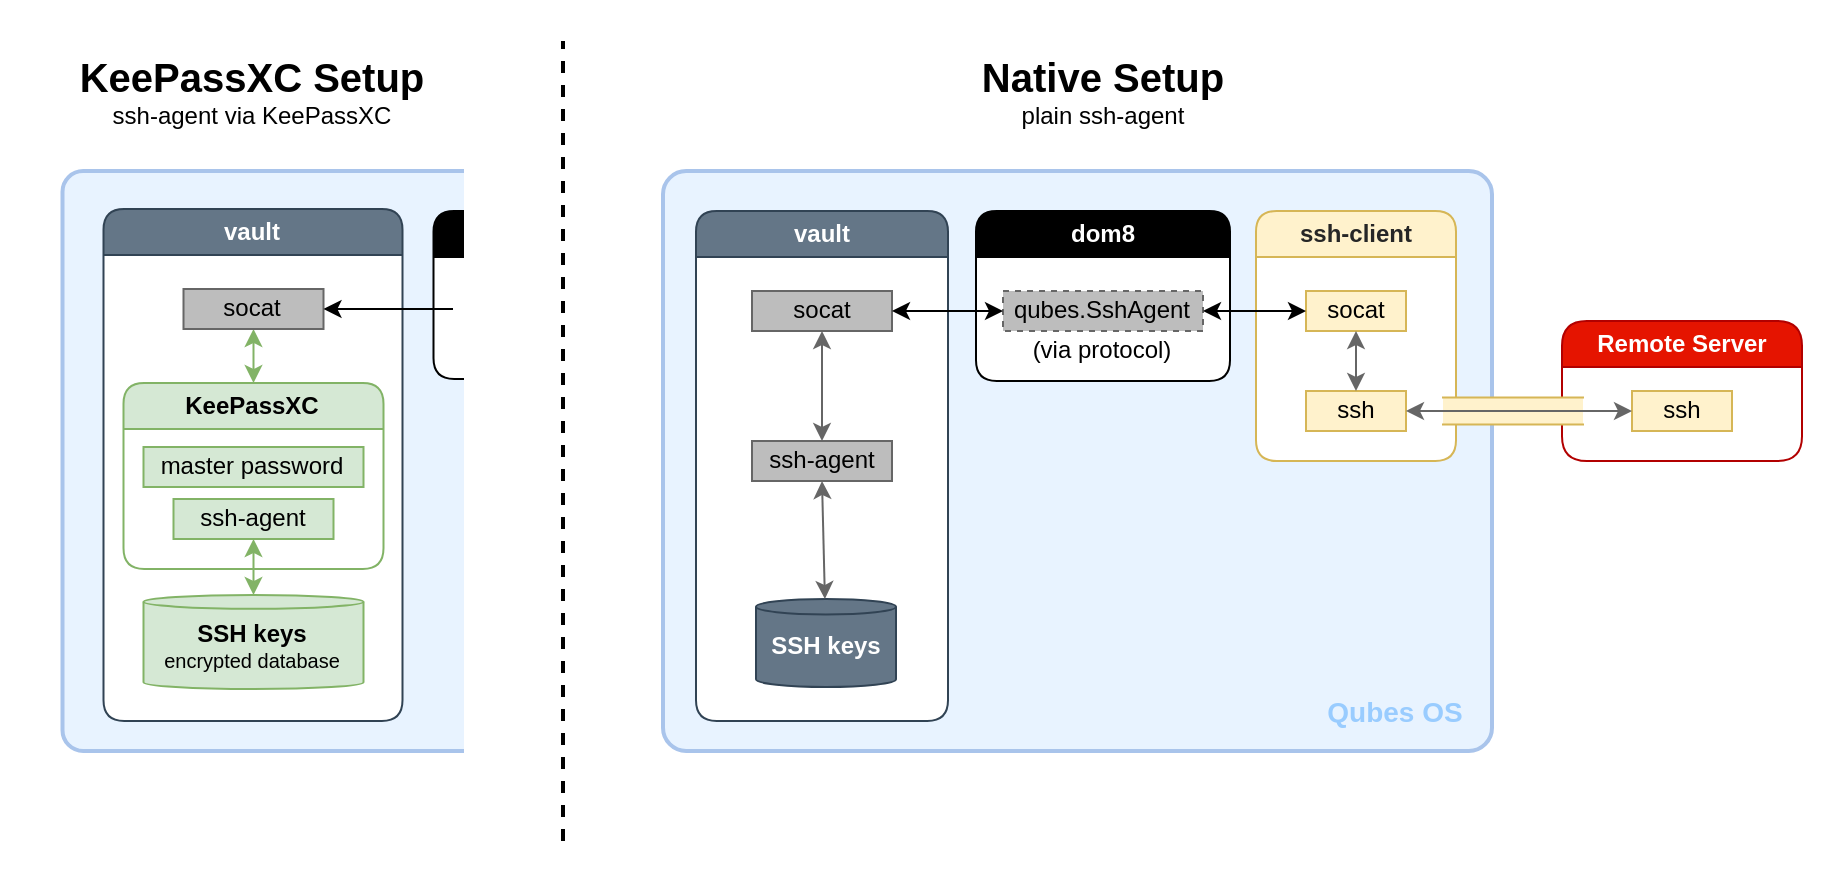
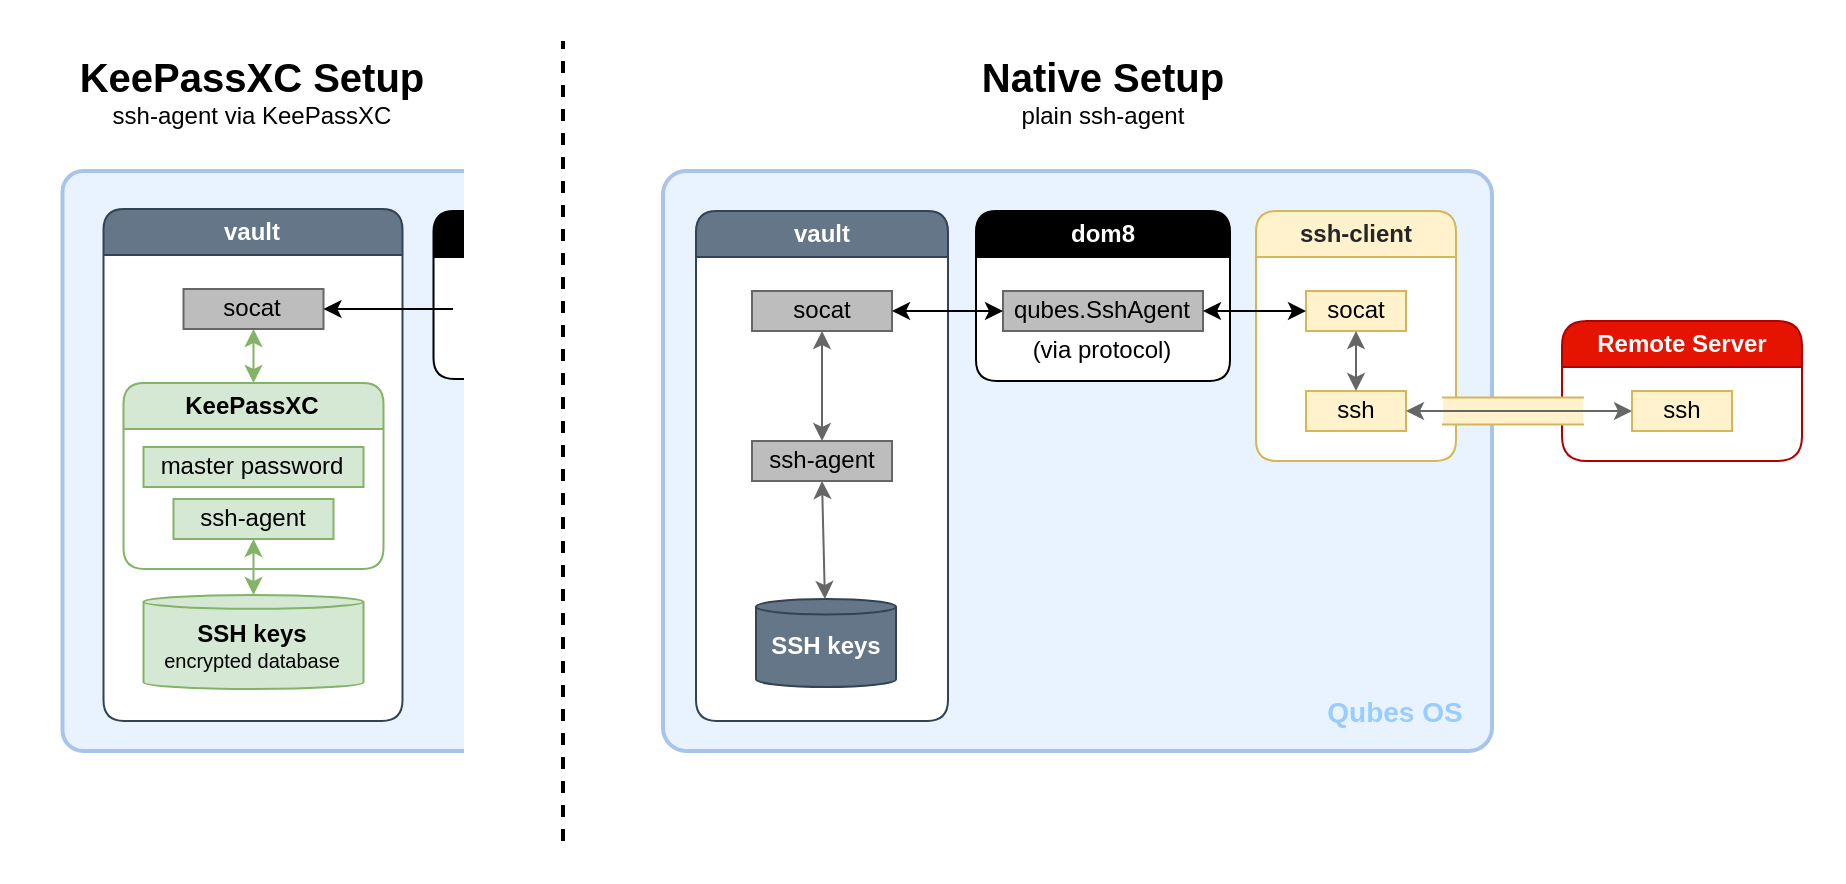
node "qubes.SshAgent": style dashed -> solid
